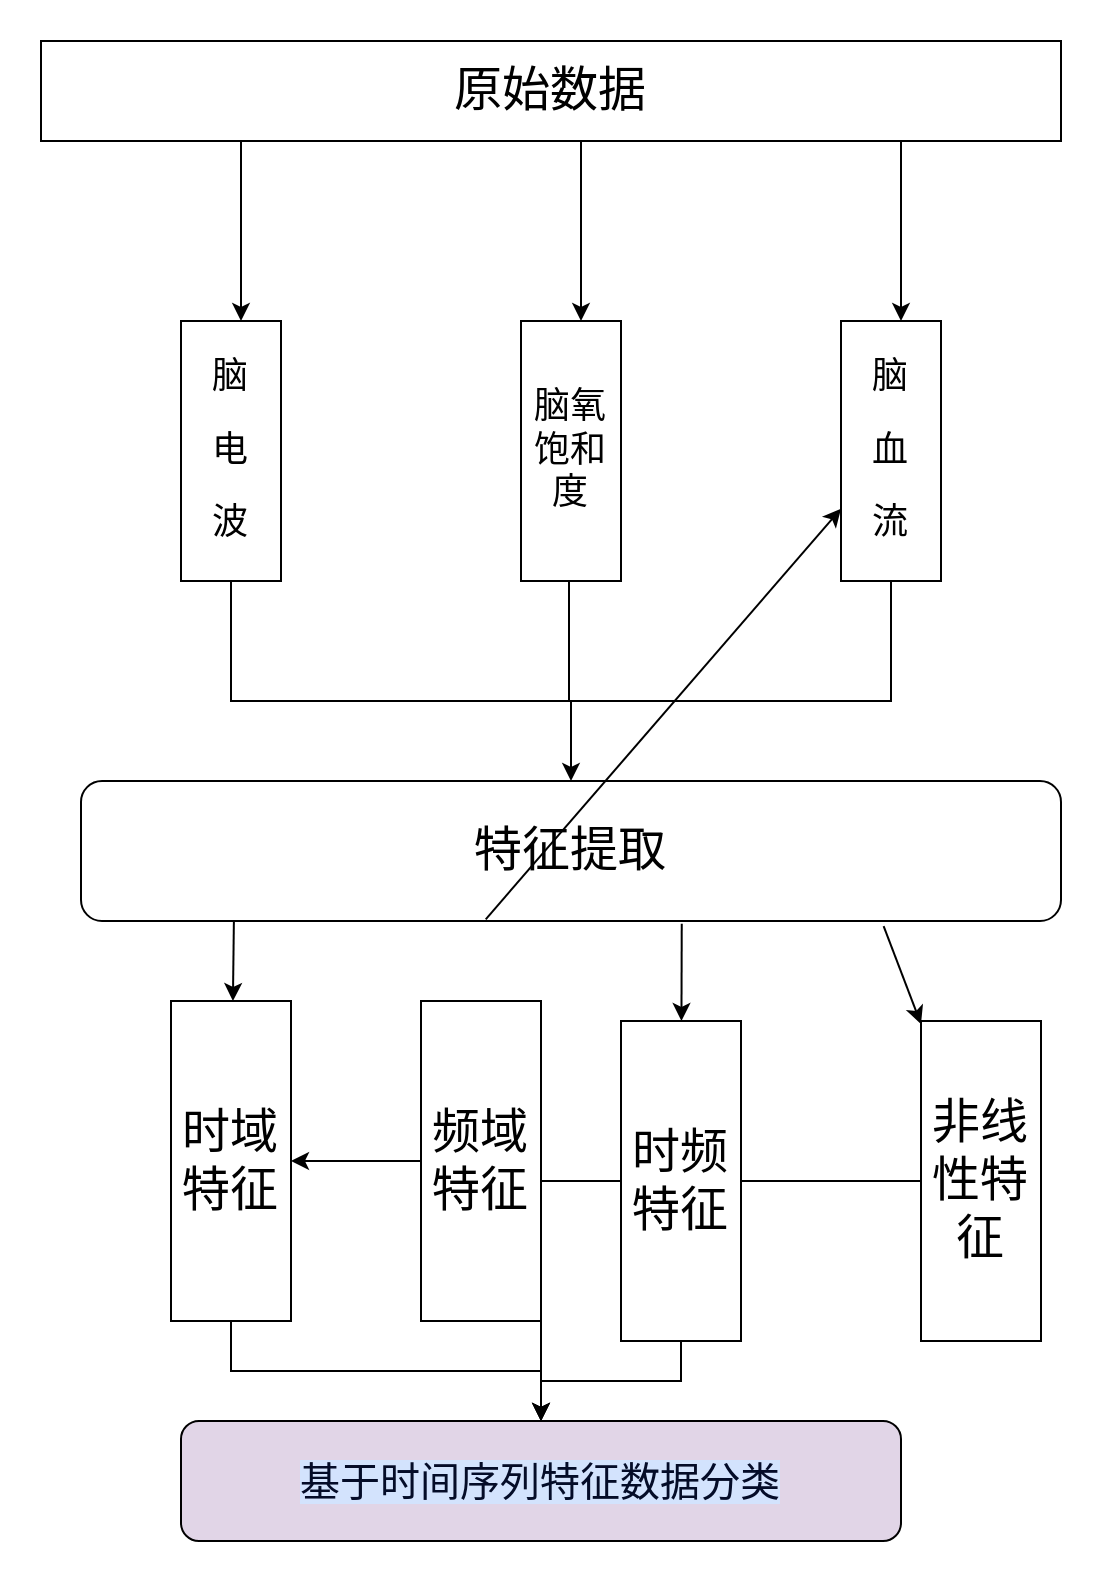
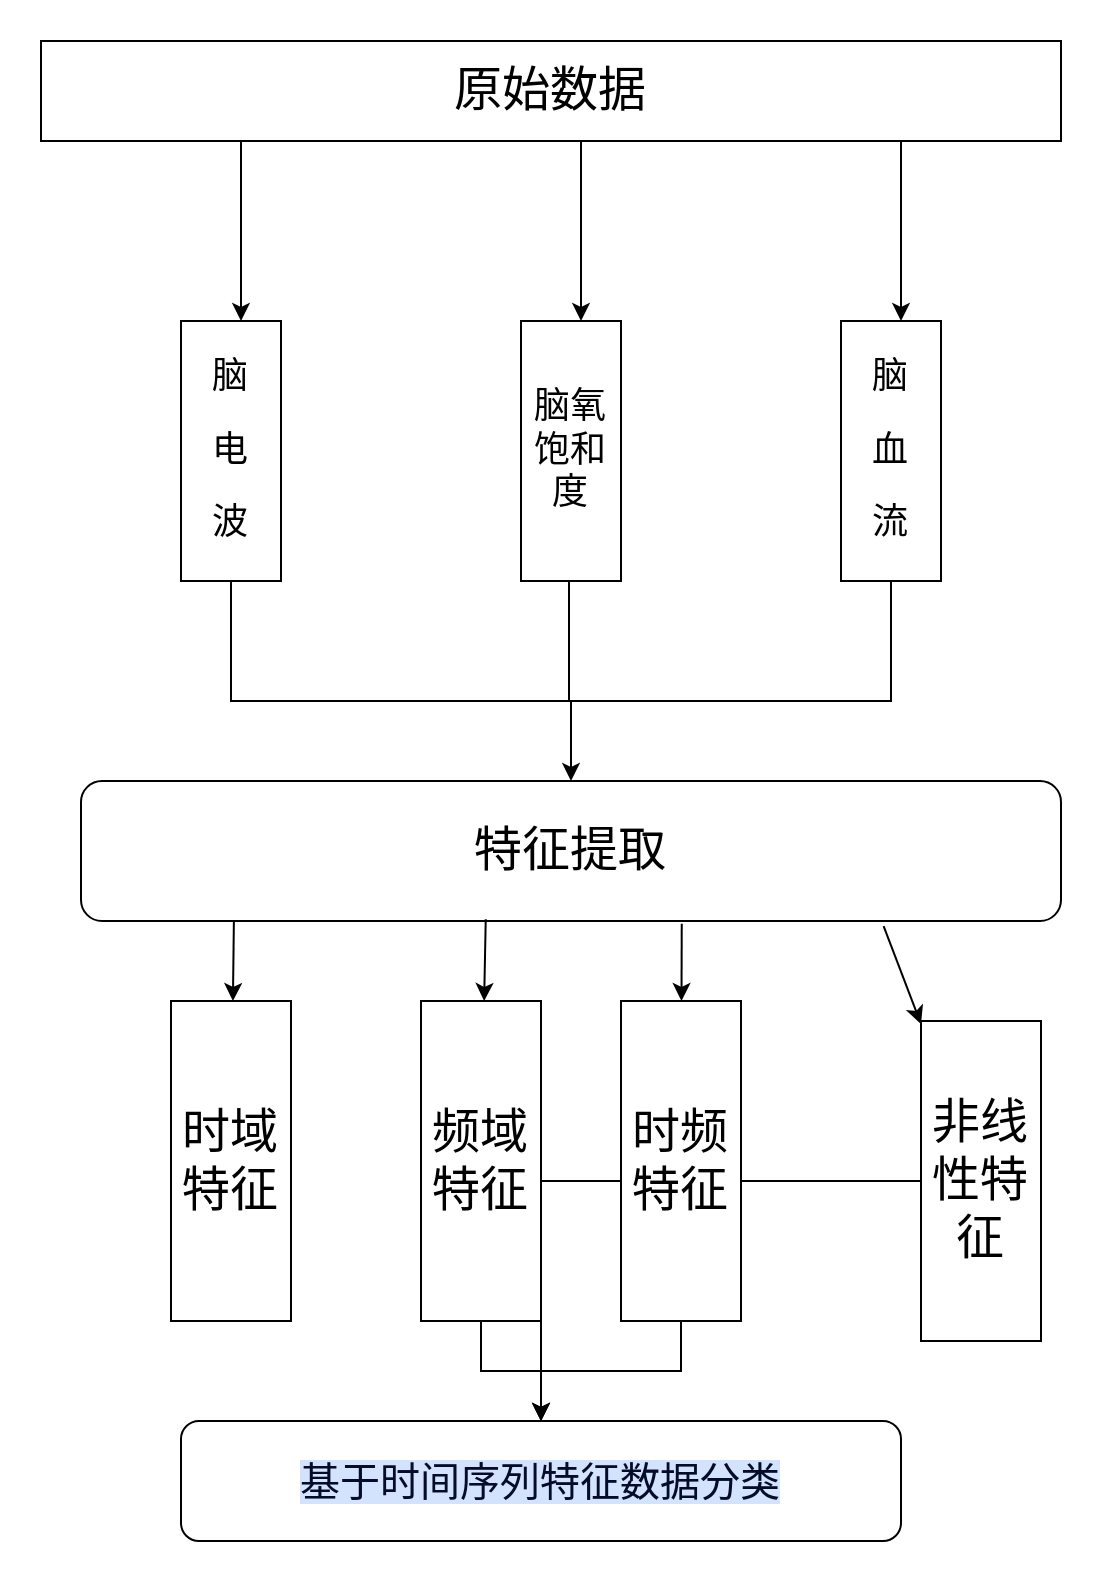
edge "特征提取" -> "脑血流": now "特征提取" -> "频域特征"
edge "频域特征" -> "时域特征": now "频域特征" -> "基于时间序列特征数据分类"
node "时频特征": moved (681, 1181) -> (681, 1161)
edge "时域特征" -> "基于时间序列特征数据分类": removed
node "基于时间序列特征数据分类": fillcolor #e1d5e7 -> #ffffff
